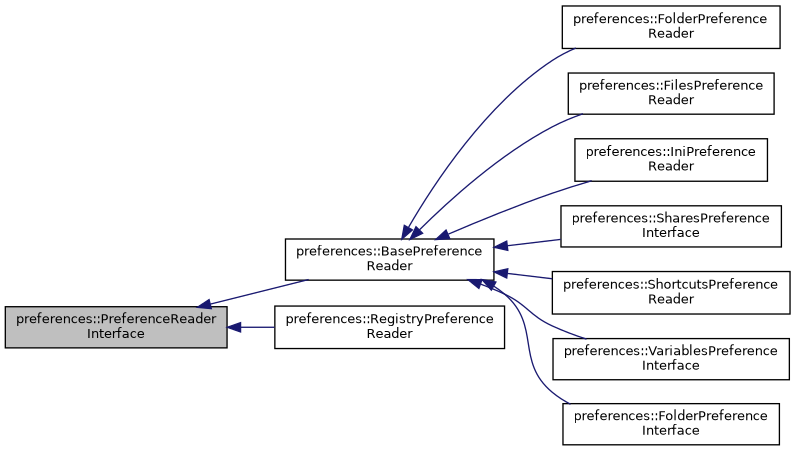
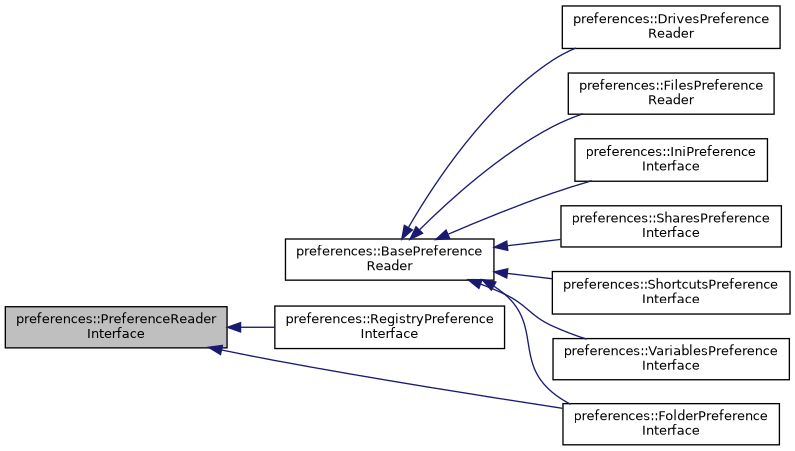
node "preferences::FolderPreference Reader": label "preferences::FolderPreference Reader" -> "preferences::DrivesPreference Reader"
node "preferences::IniPreference Reader": label "preferences::IniPreference Reader" -> "preferences::IniPreference Interface"
edge "preferences::BasePreference Reader" -> "preferences::PreferenceReader Interface": now "preferences::FolderPreference Interface" -> "preferences::PreferenceReader Interface"
node "preferences::ShortcutsPreference Reader": label "preferences::ShortcutsPreference Reader" -> "preferences::ShortcutsPreference Interface"
node "preferences::RegistryPreference Reader": label "preferences::RegistryPreference Reader" -> "preferences::RegistryPreference Interface"
